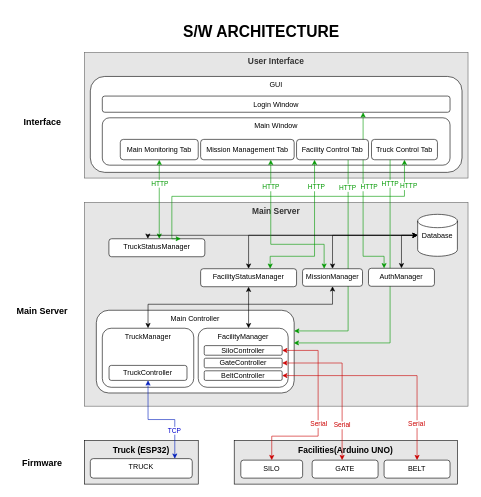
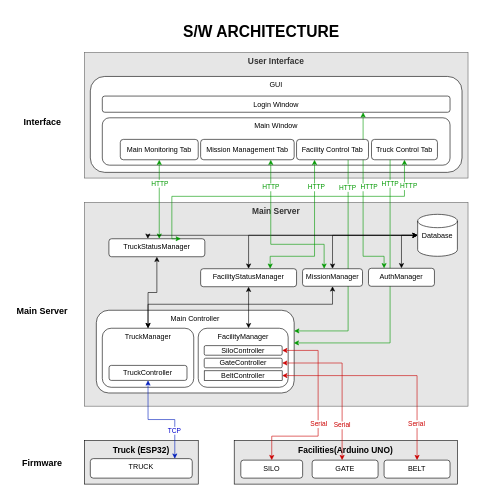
edge "TruckStatusManager" -- "TruckManager": added
node "BeltController": shape rounded rectangle -> rectangle
